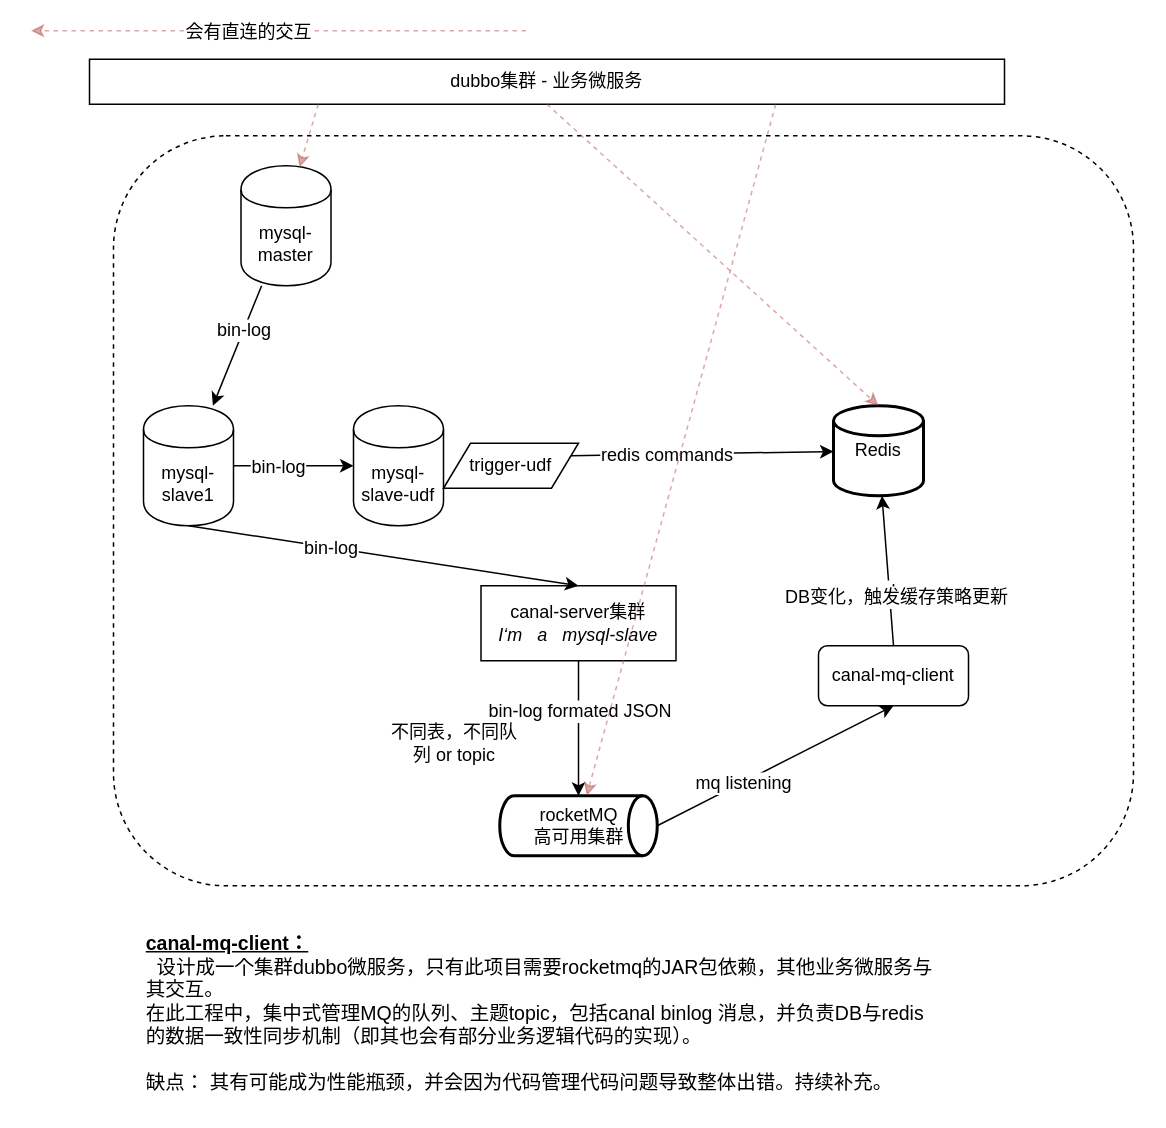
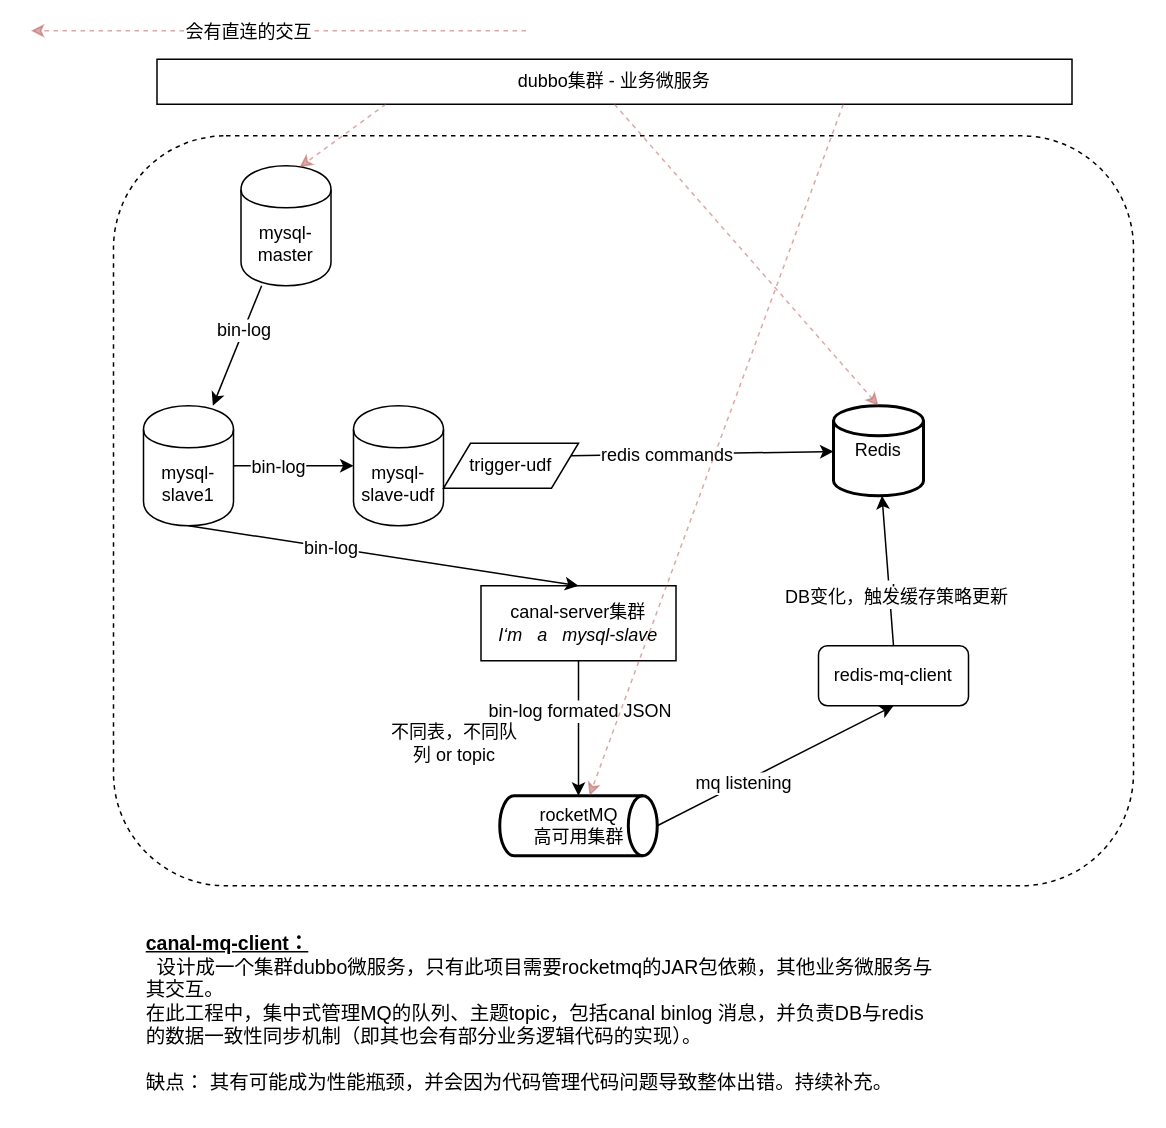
node "dubbo集群 - 业务微服务": moved (547, 82) -> (614, 82)
node "canal-mq-client": label "canal-mq-client" -> "redis-mq-client"
